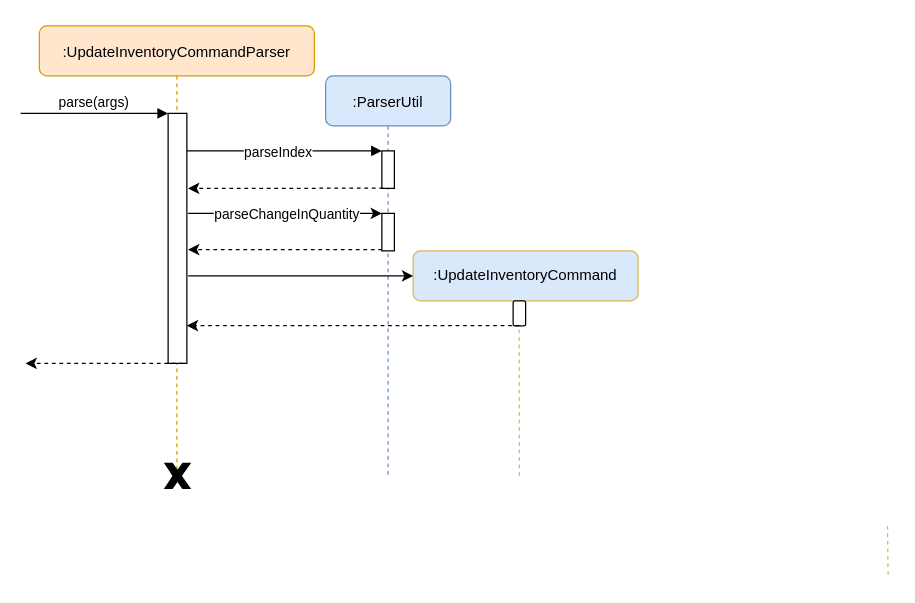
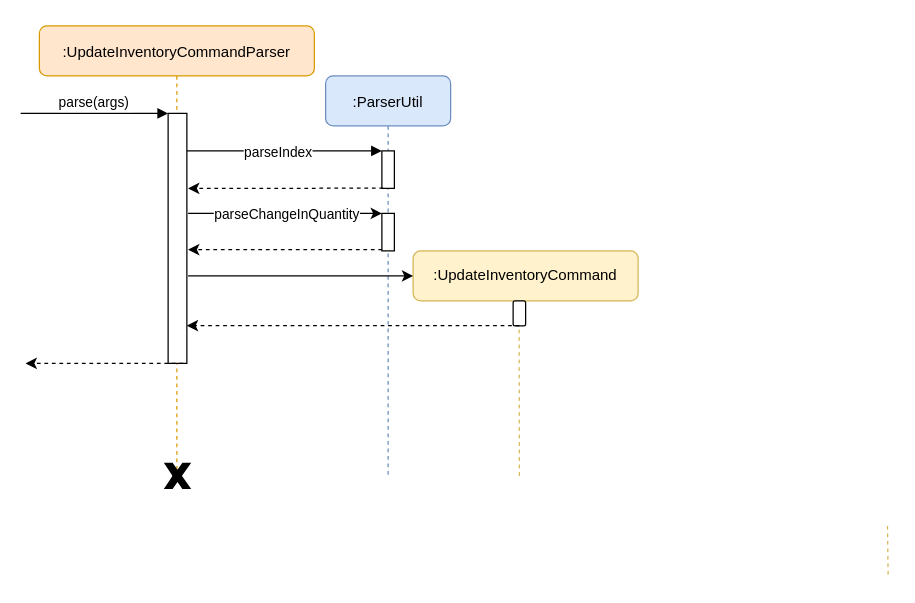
node ":UpdateInventoryCommand": fillcolor #dae8fc -> #fff2cc
